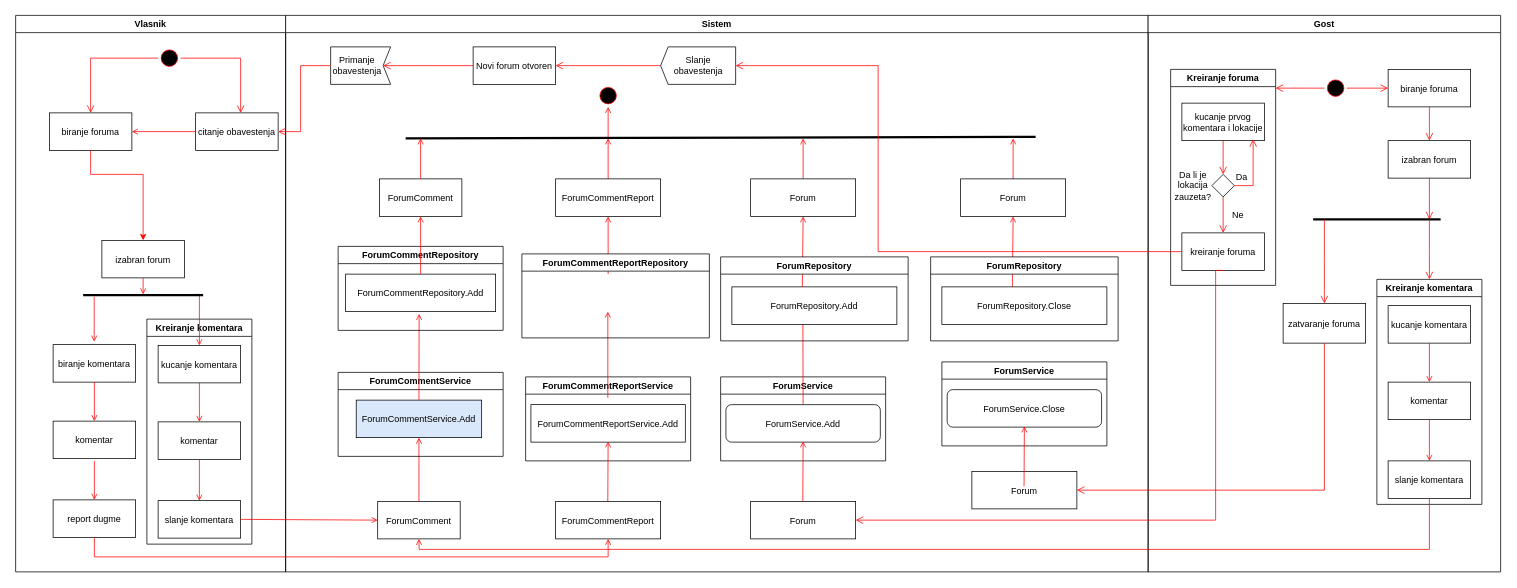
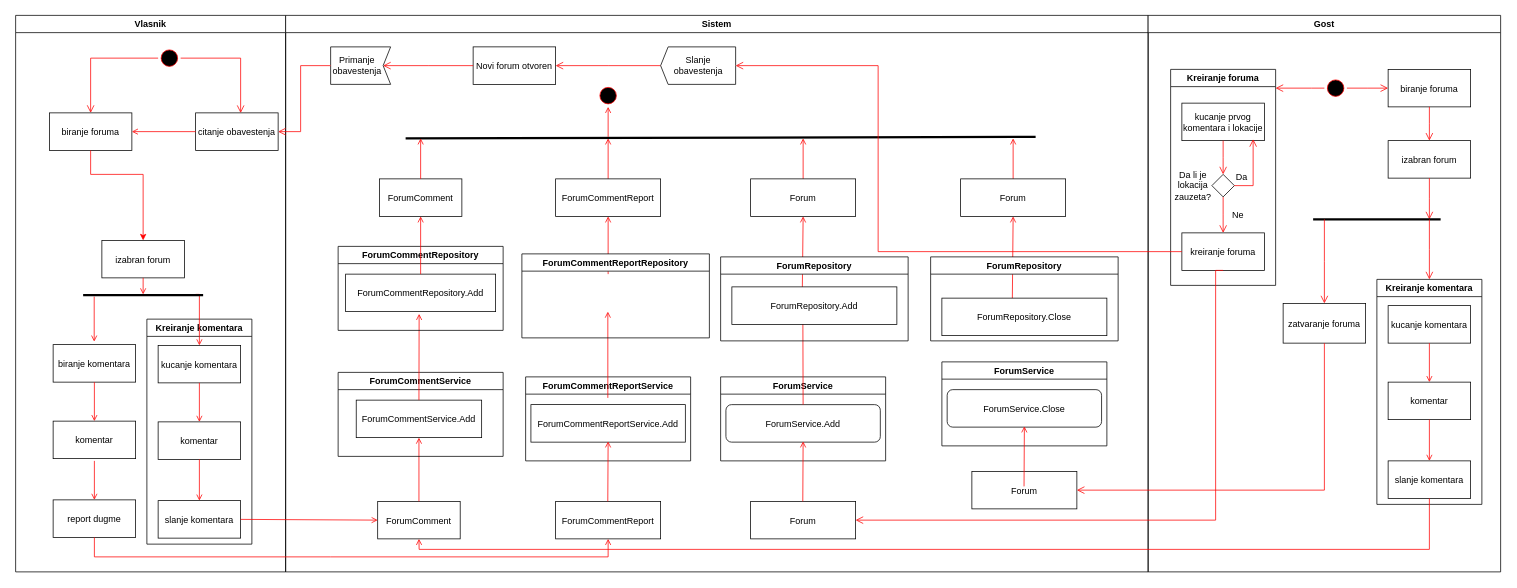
node "ForumRepository.Close": moved (1024, 306) -> (1024, 317)
node "ForumCommentService.Add": fillcolor #dae8fc -> #ffffff
